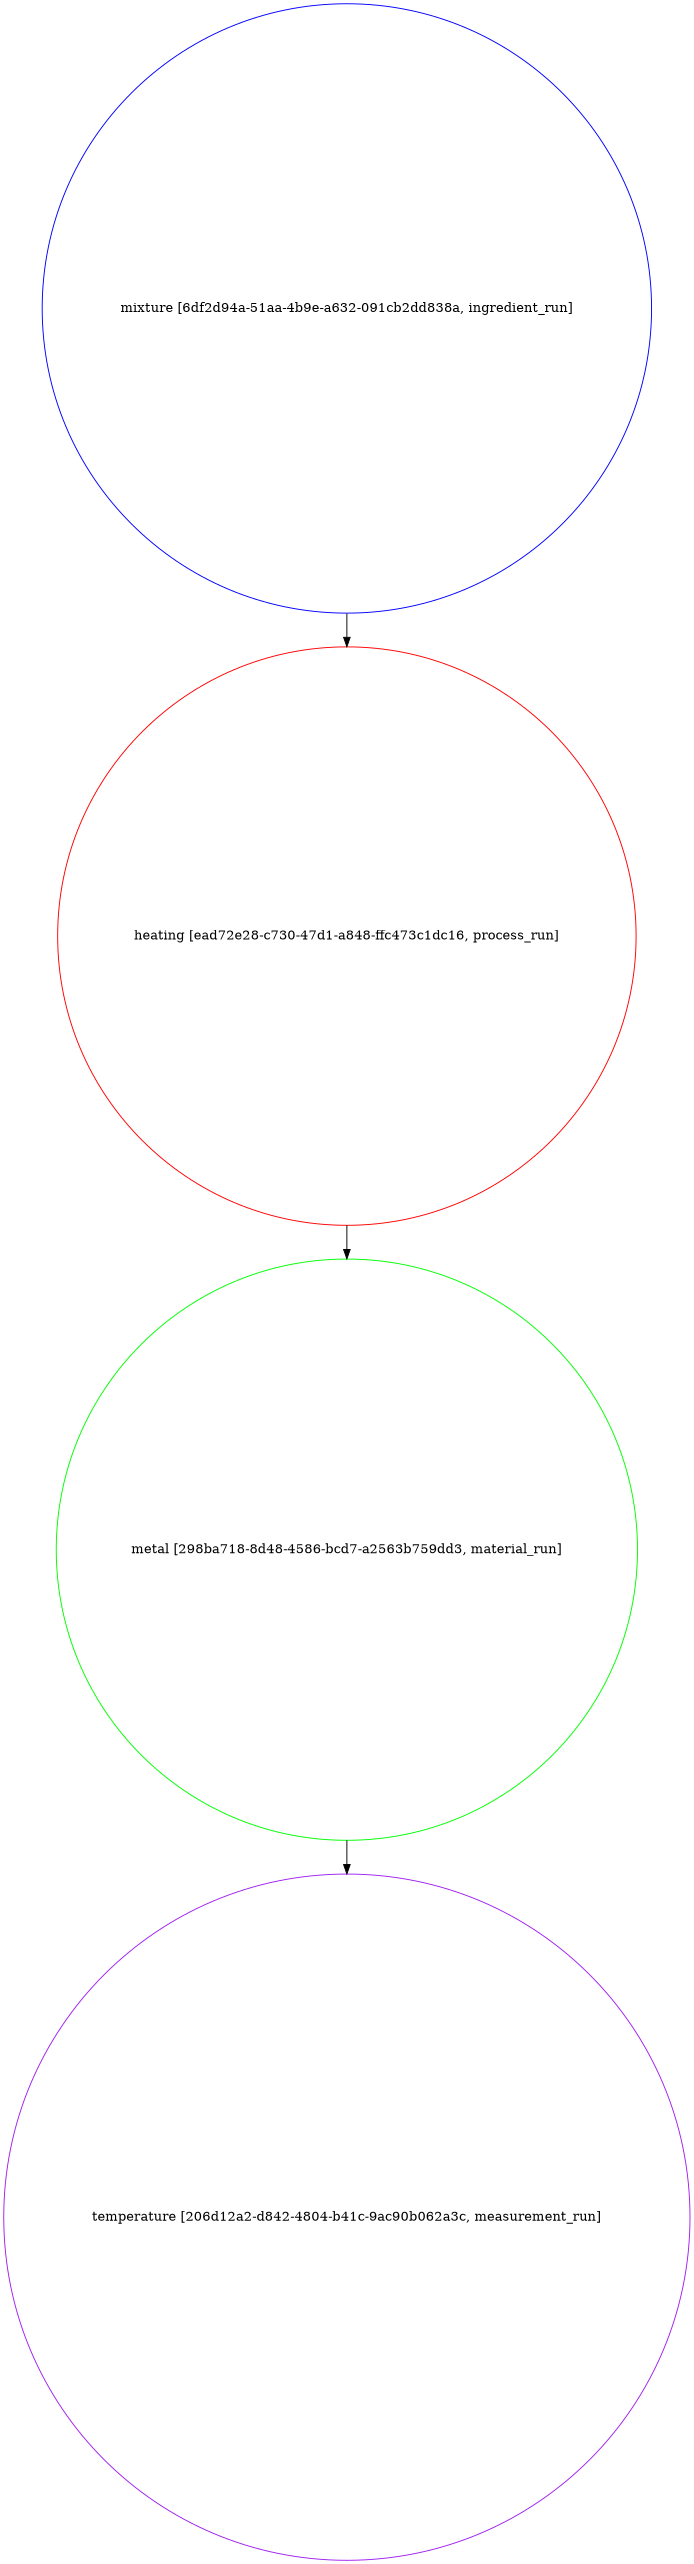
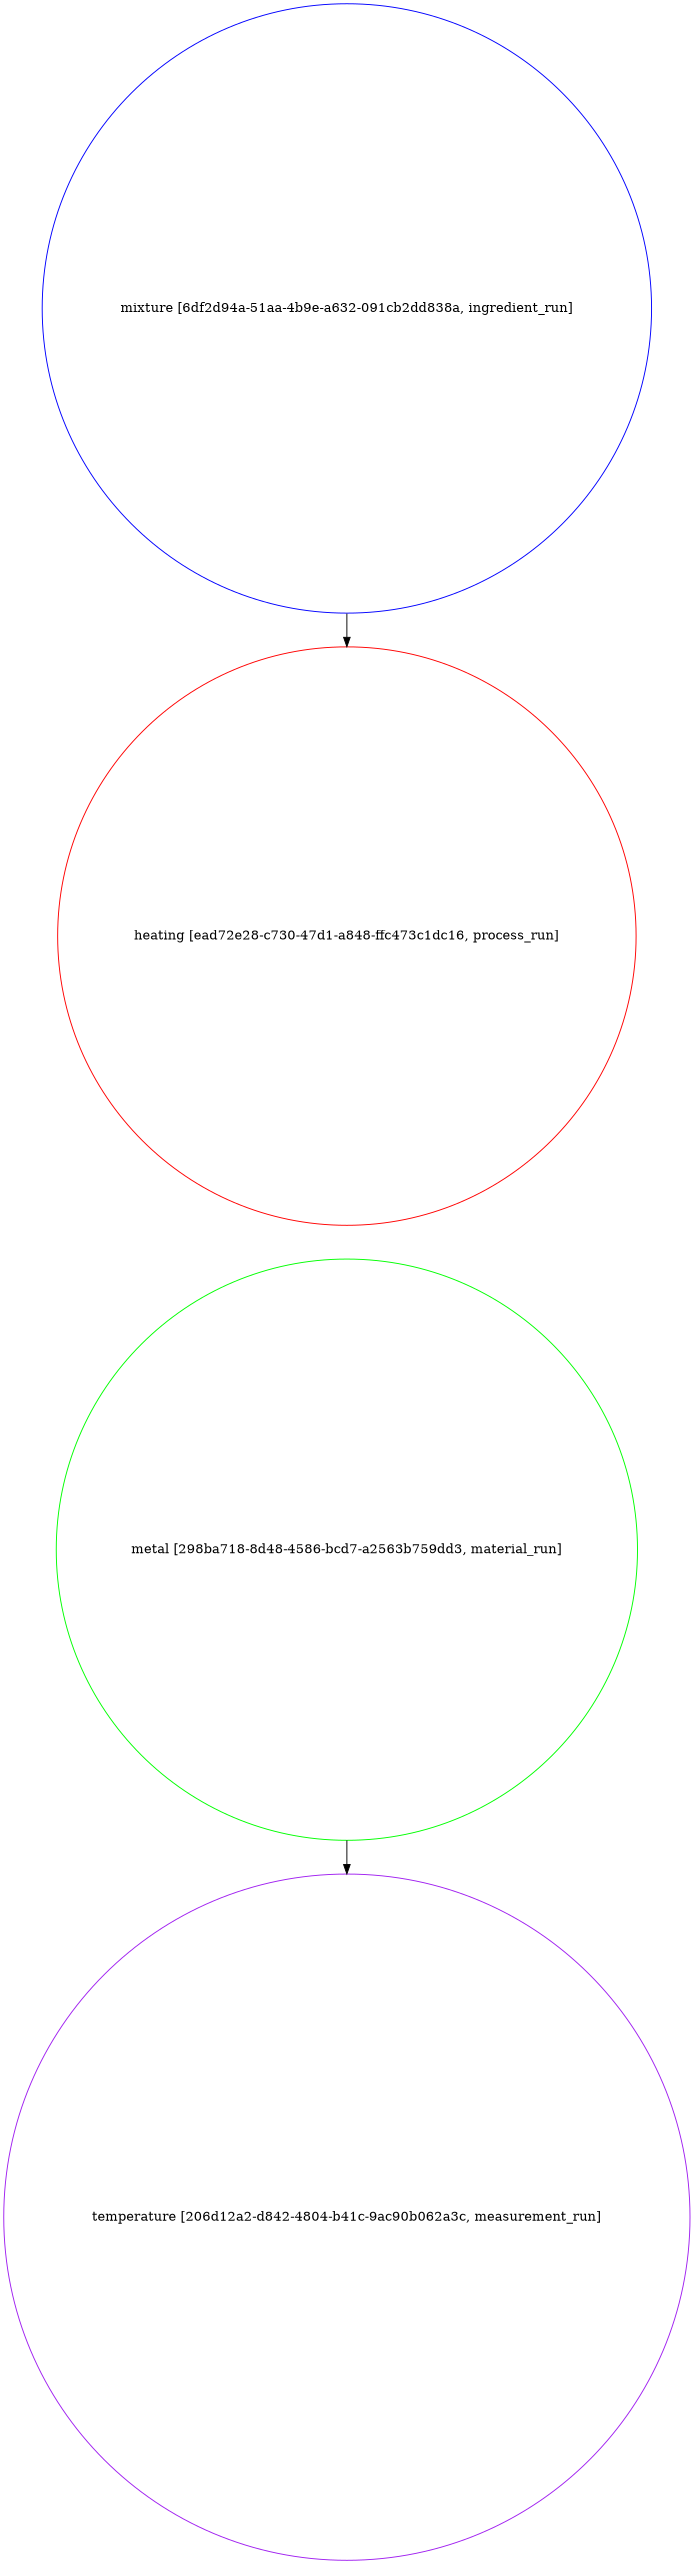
edge "heating [ead72e28-c730-47d1-a848-ffc473c1dc16, process_run]" -> "metal [298ba718-8d48-4586-bcd7-a2563b759dd3, material_run]": removed
